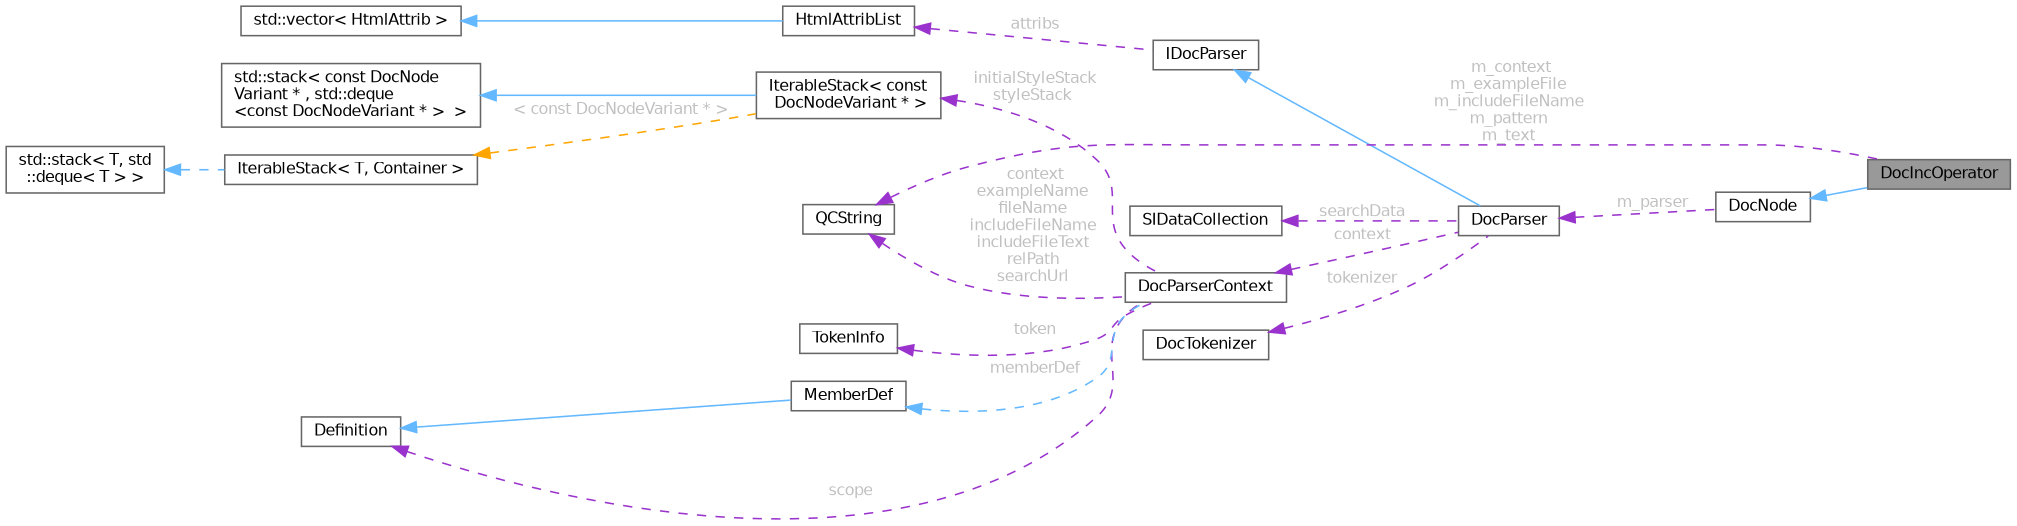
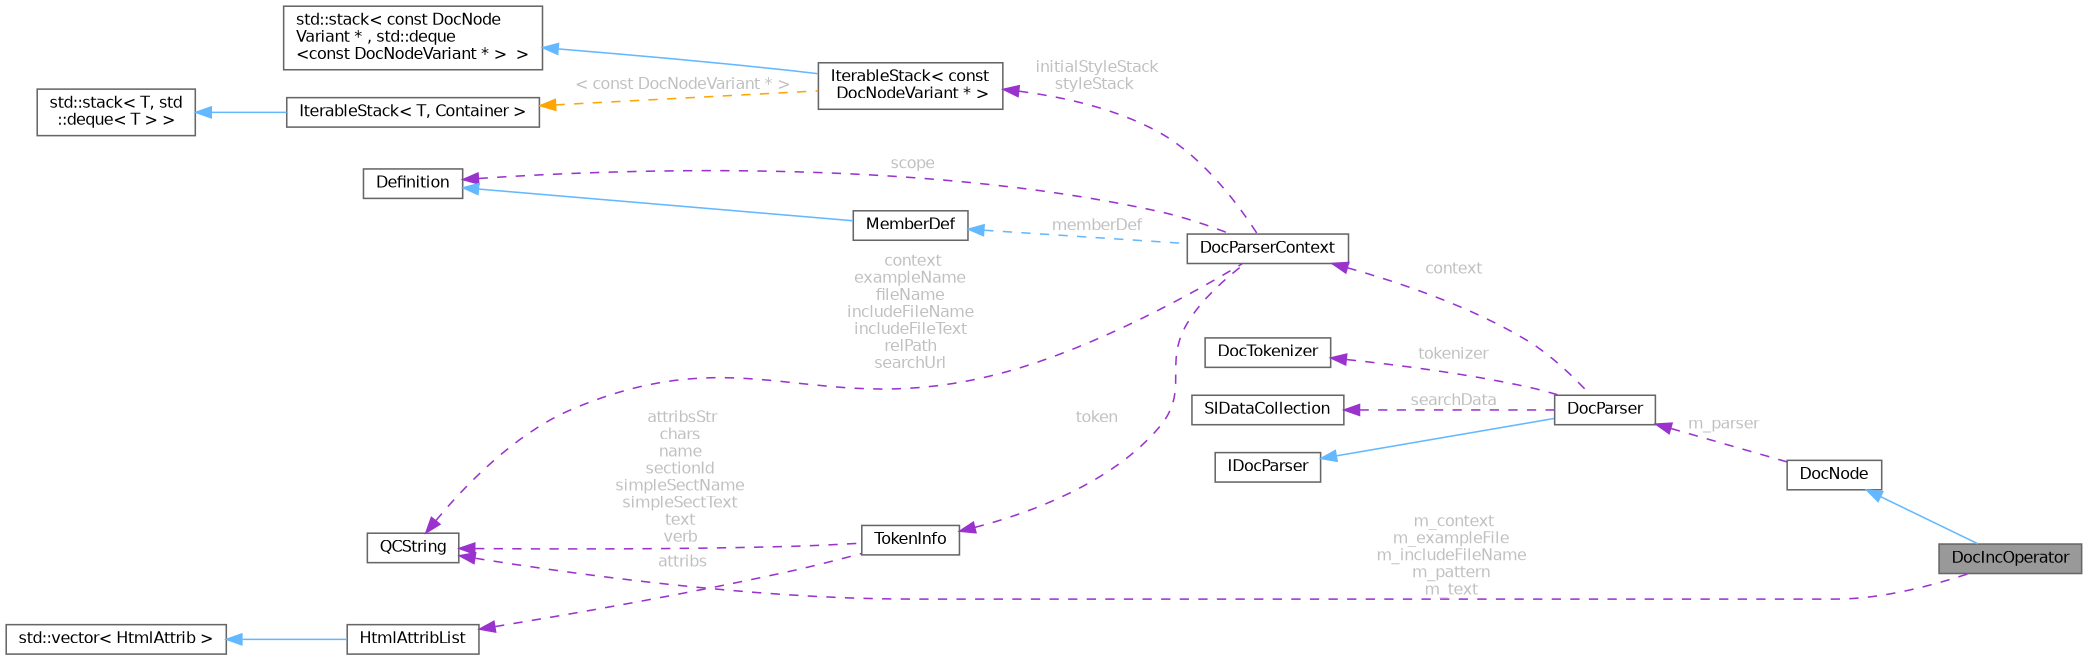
edge "IDocParser" -> "HtmlAttribList": now "TokenInfo" -> "HtmlAttribList"
edge "IterableStack< T, Container >" -> "std::stack< T, std ::deque< T > >": style dashed -> solid
edge "TokenInfo" -> "QCString": added, label "attribsStr chars name sectionId simpleSectName simpleSectText text verb"
